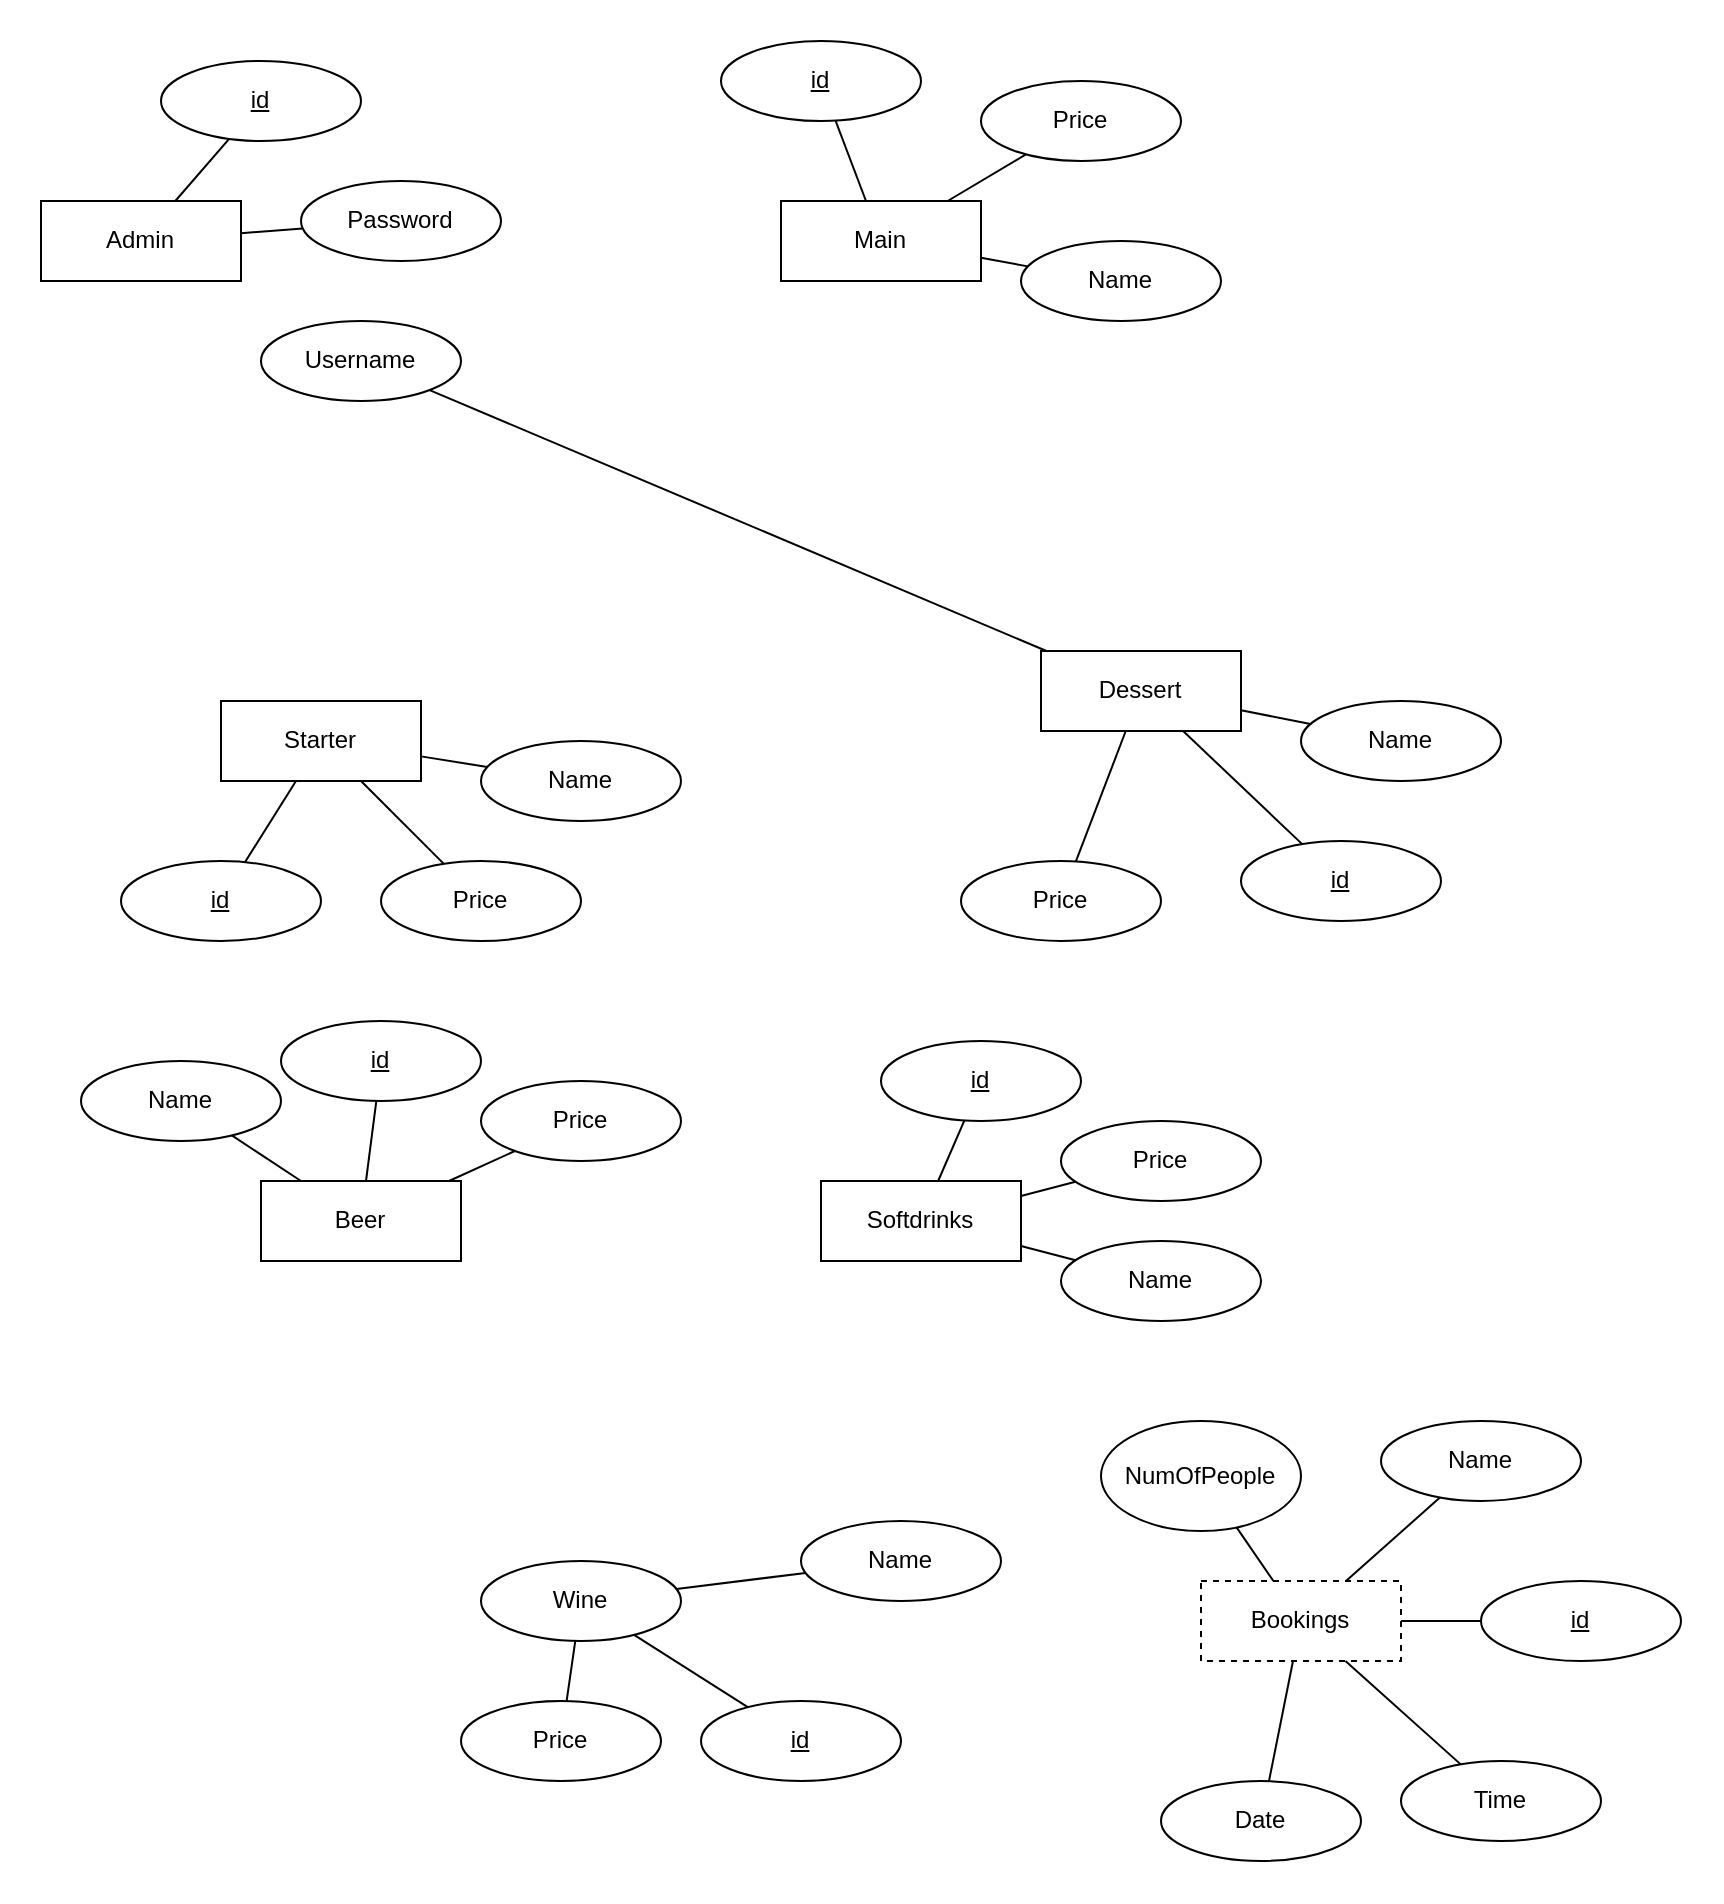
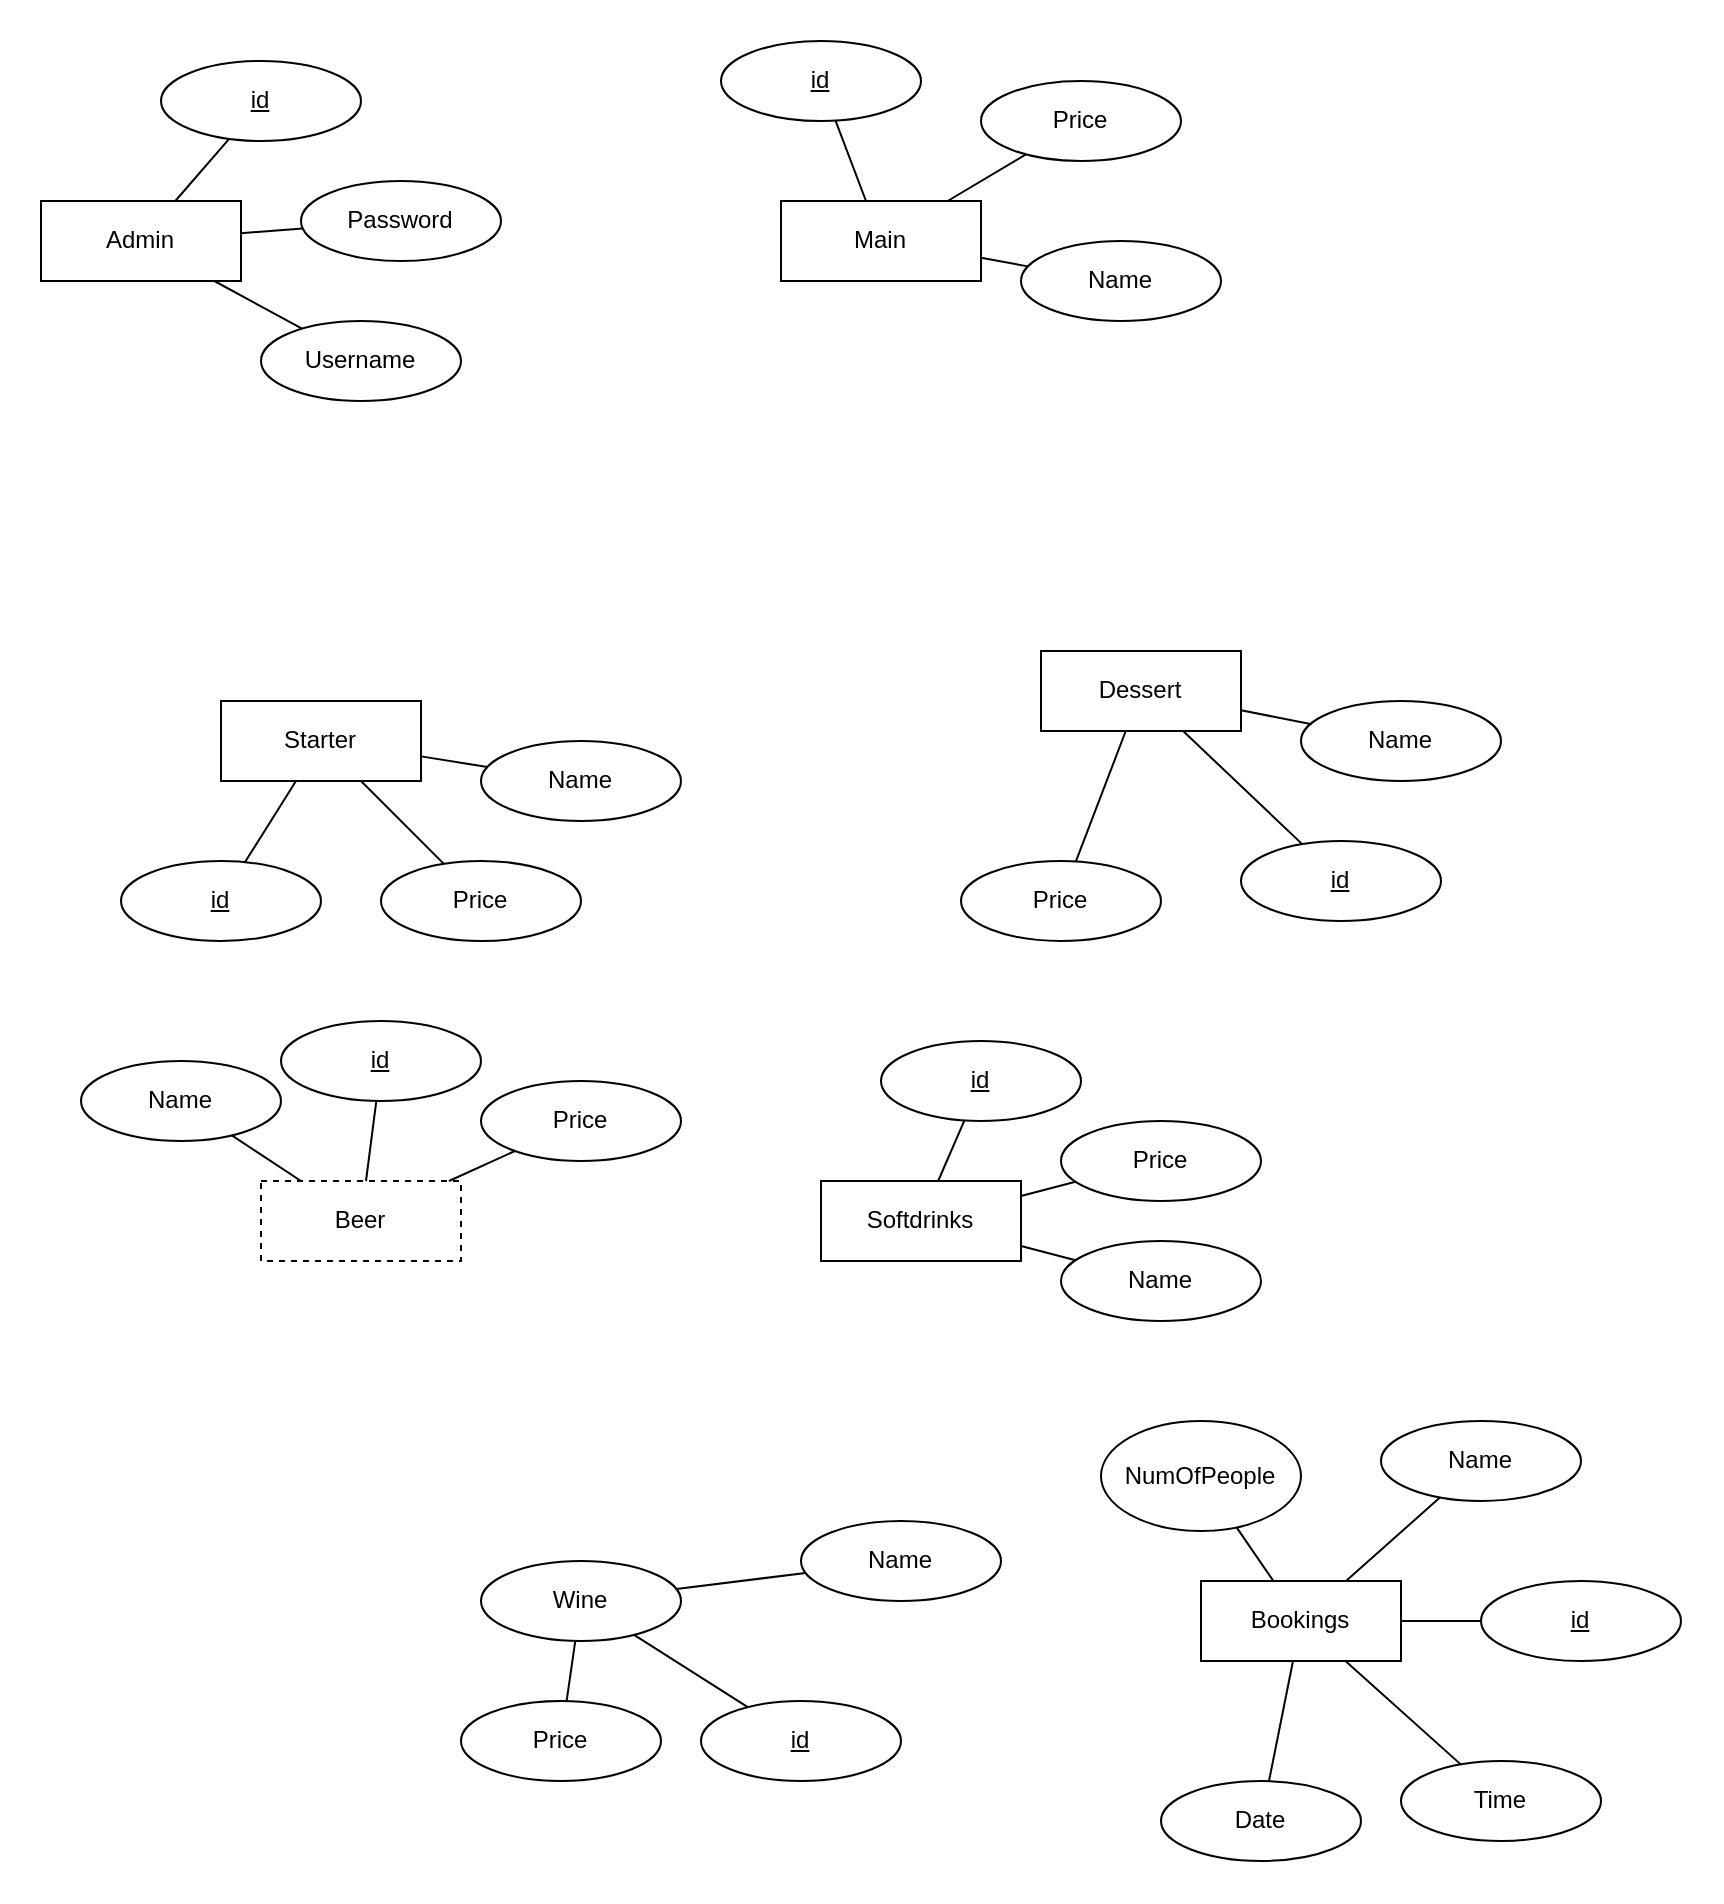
edge "Username" -- "Dessert": now "Username" -- "Admin"
node "Beer": style solid -> dashed
node "Bookings": style dashed -> solid
